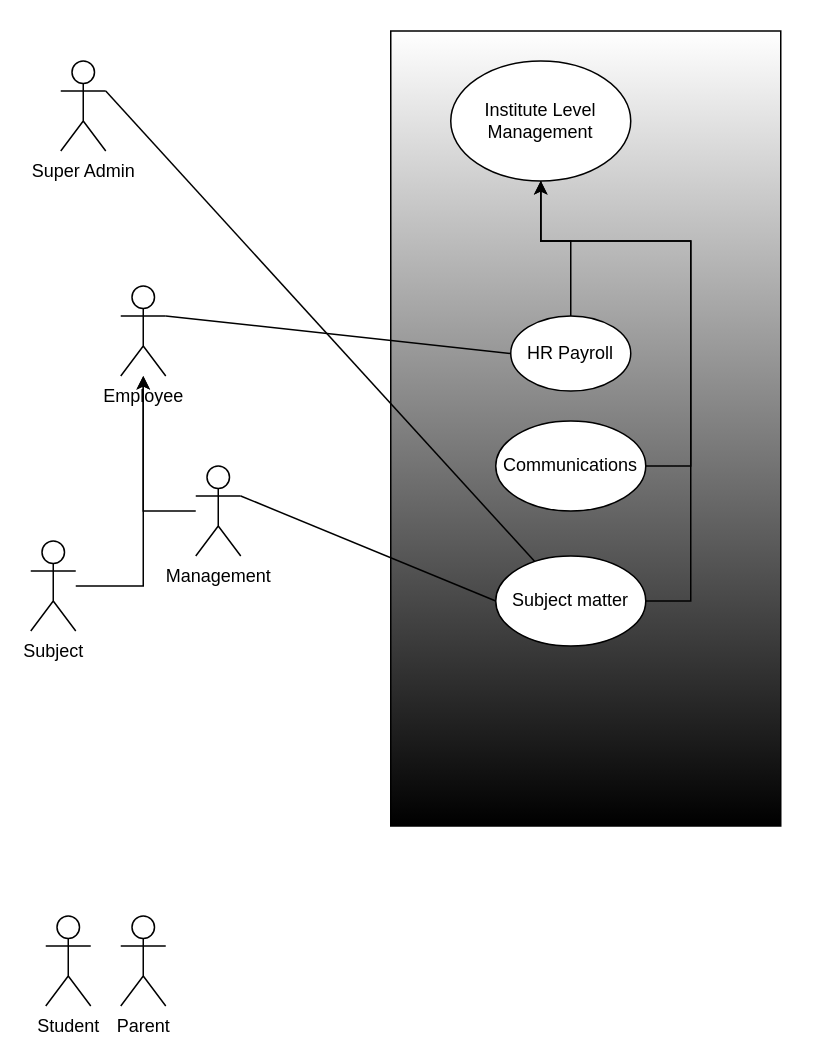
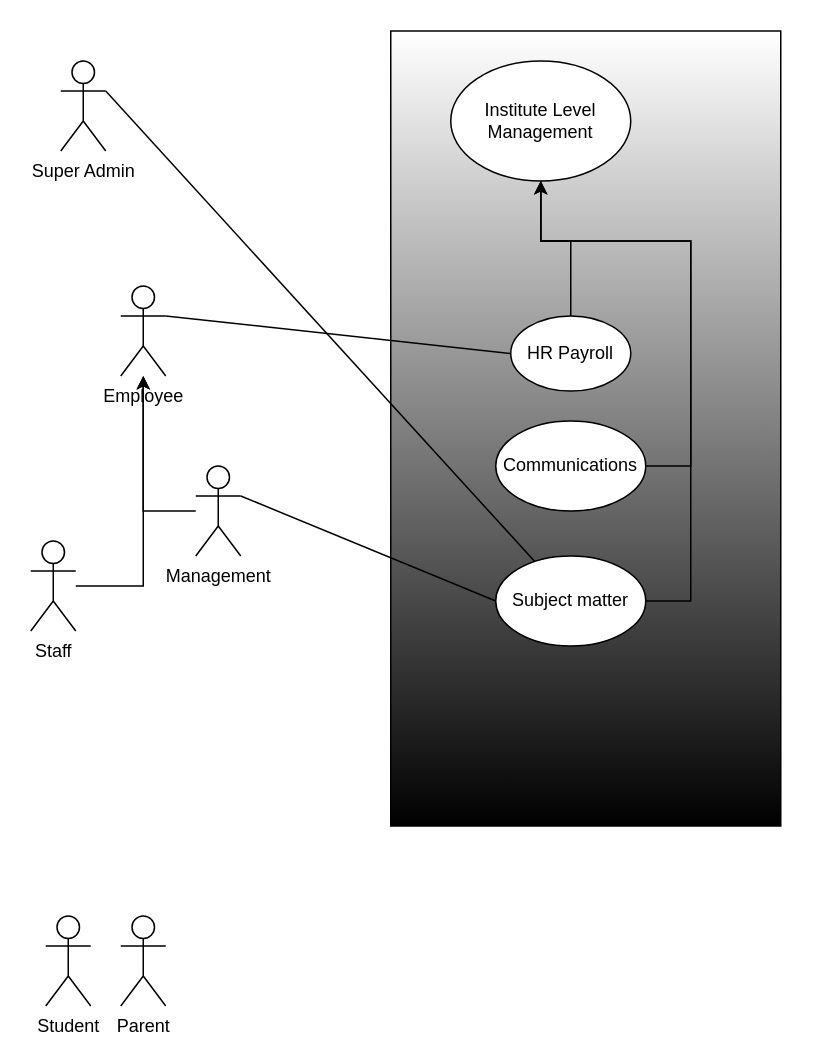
node "Subject": label "Subject" -> "Staff"
